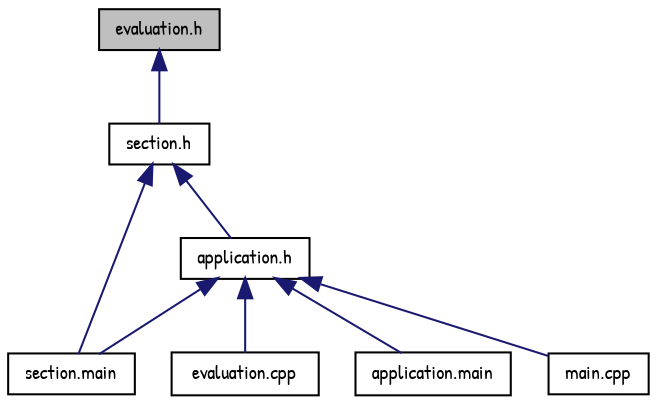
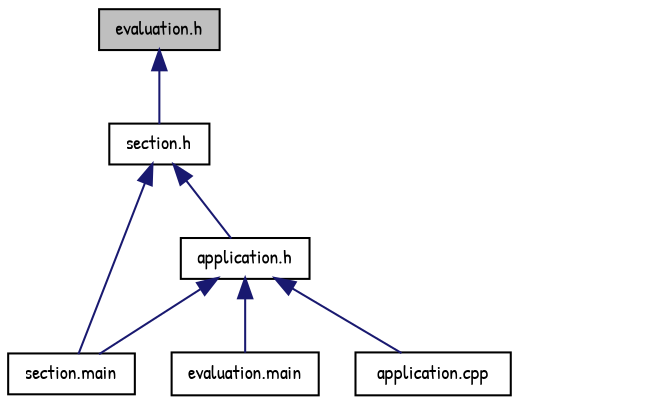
node "evaluation.cpp": label "evaluation.cpp" -> "evaluation.main"
node "application.main": label "application.main" -> "application.cpp"
node "main.cpp": removed
